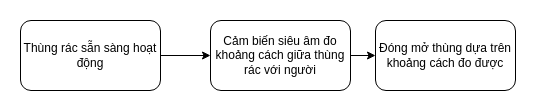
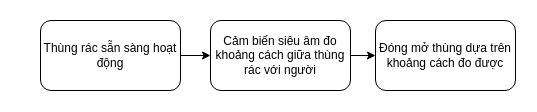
node "Thùng rác sẵn sàng hoạt động": moved (91, 56) -> (111, 56)
